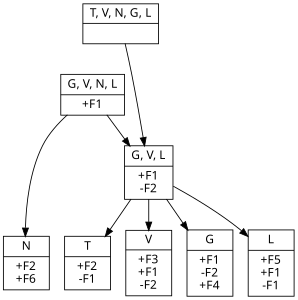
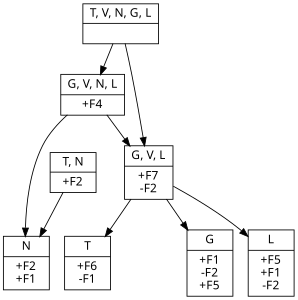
edge "T, V, N, G, L" -> "G, V, N, L": added
node "G, V, N, L": text "+F1" -> "+F4"
node "T, N": added
node "G, V, L": text "+F1" -> "+F7"
node "V": removed
node "T": text "+F2" -> "+F6"
node "N": text "+F6" -> "+F1"
node "G": text "+F4" -> "+F5"
node "L": text "-F1" -> "-F2"
